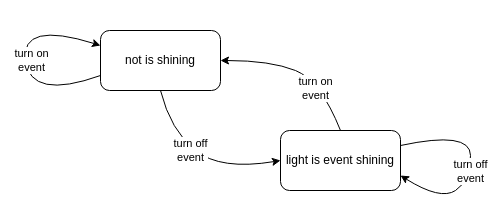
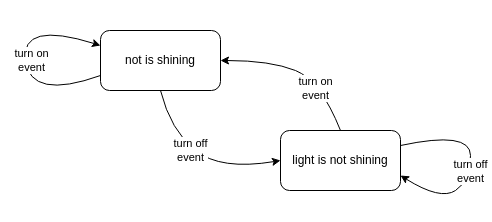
node "light is event shining": label "light is event shining" -> "light is not shining"
